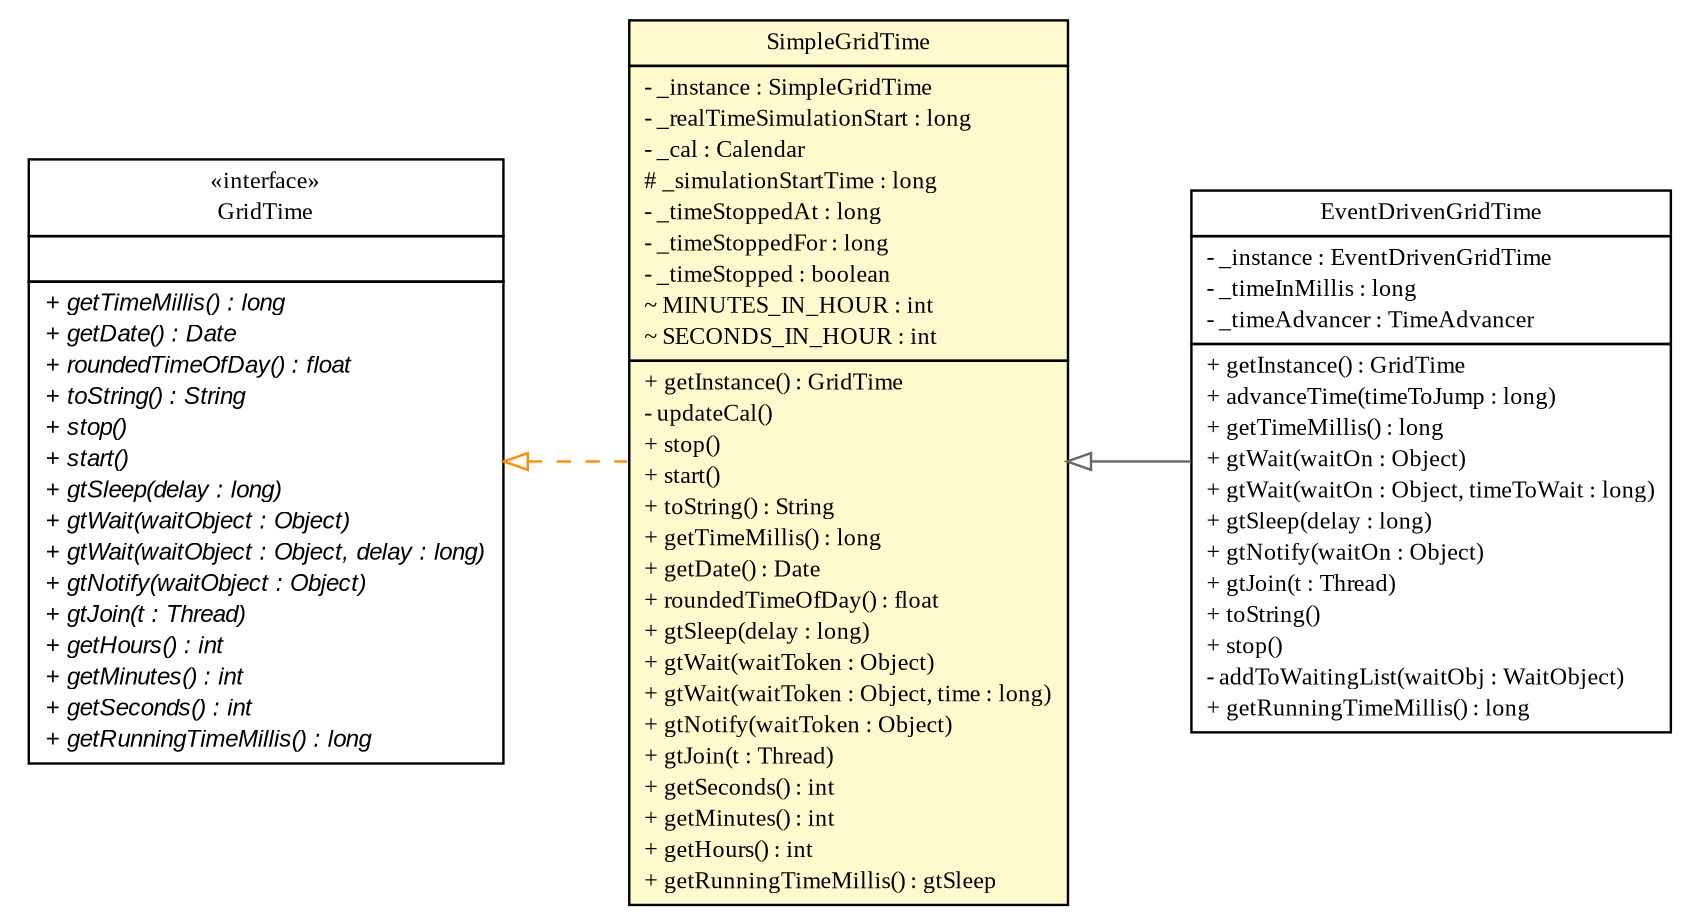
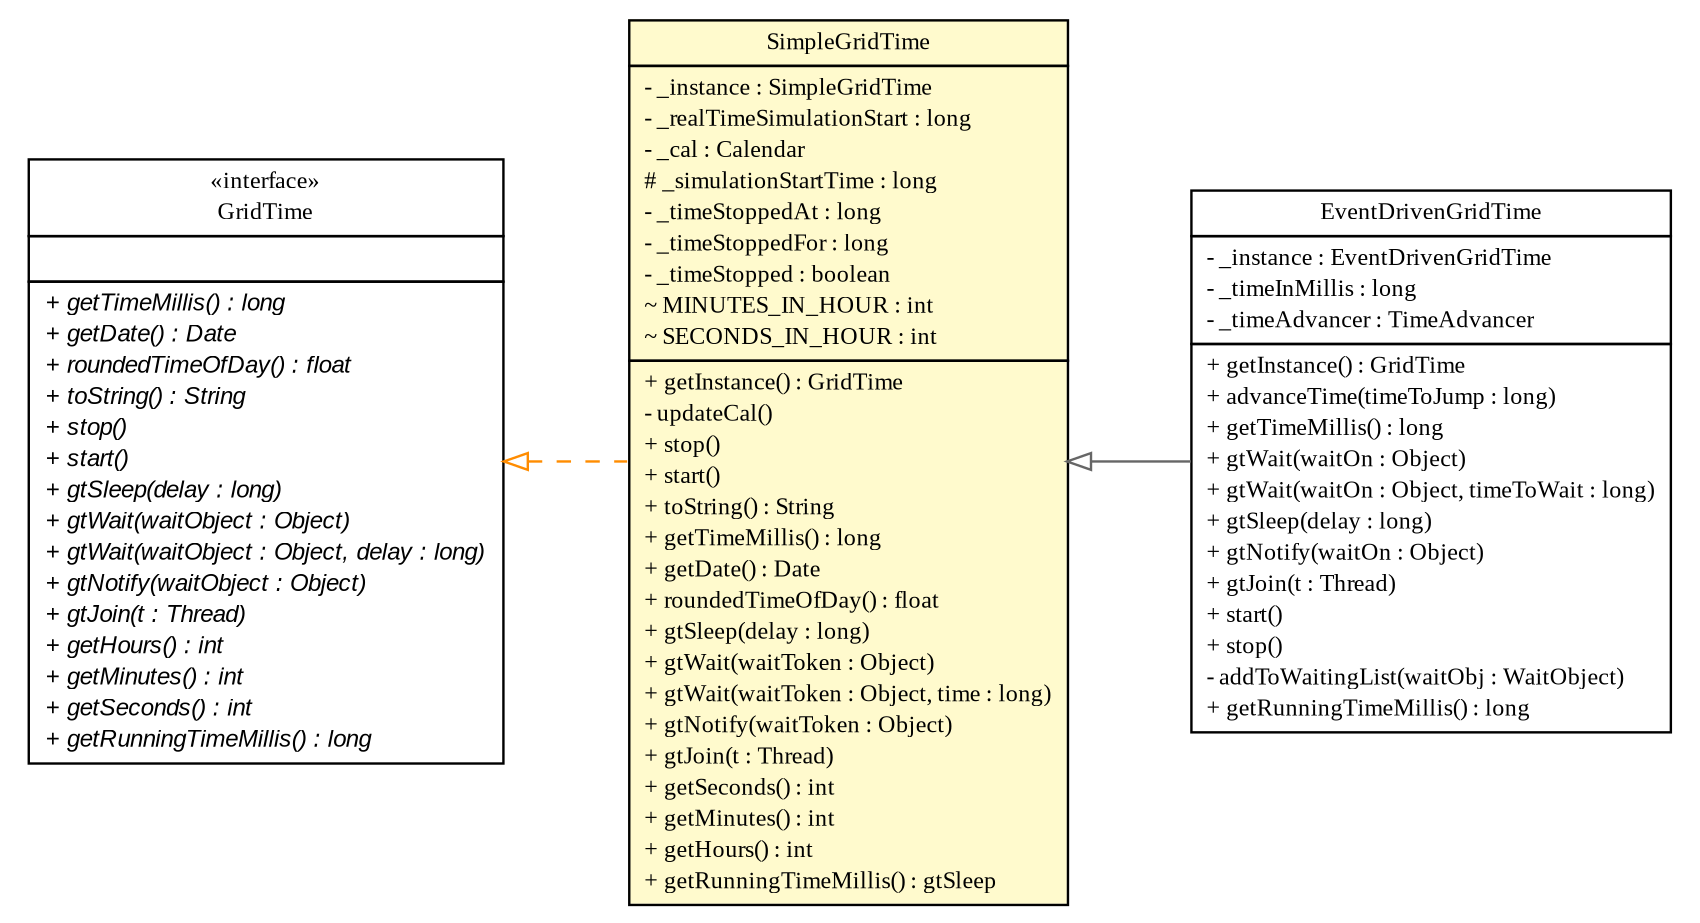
node "EventDrivenGridTime": text "+ toString()" -> "+ start()"
